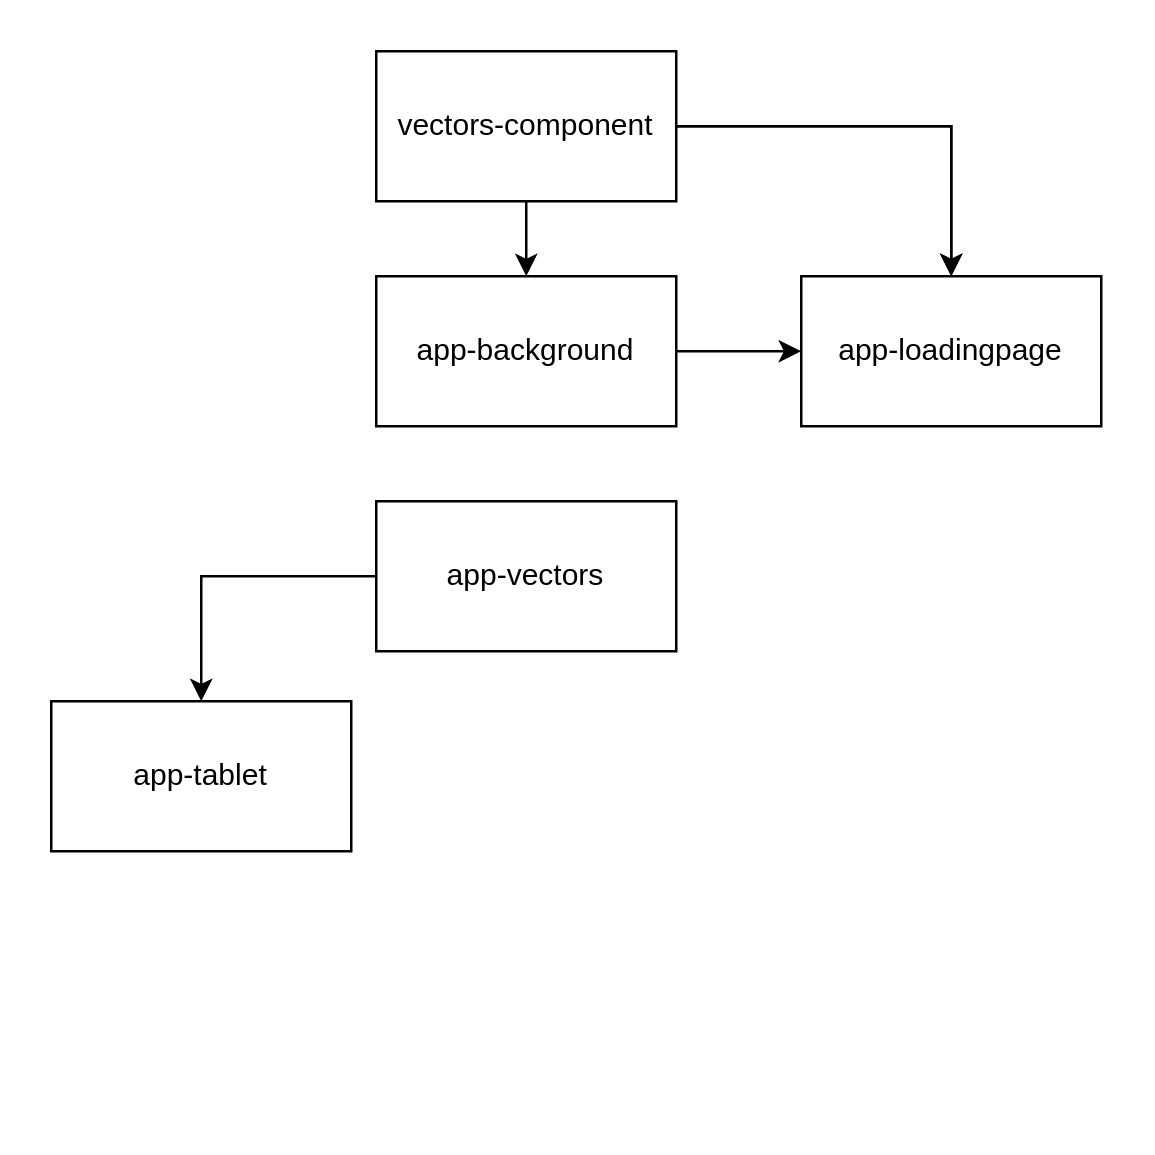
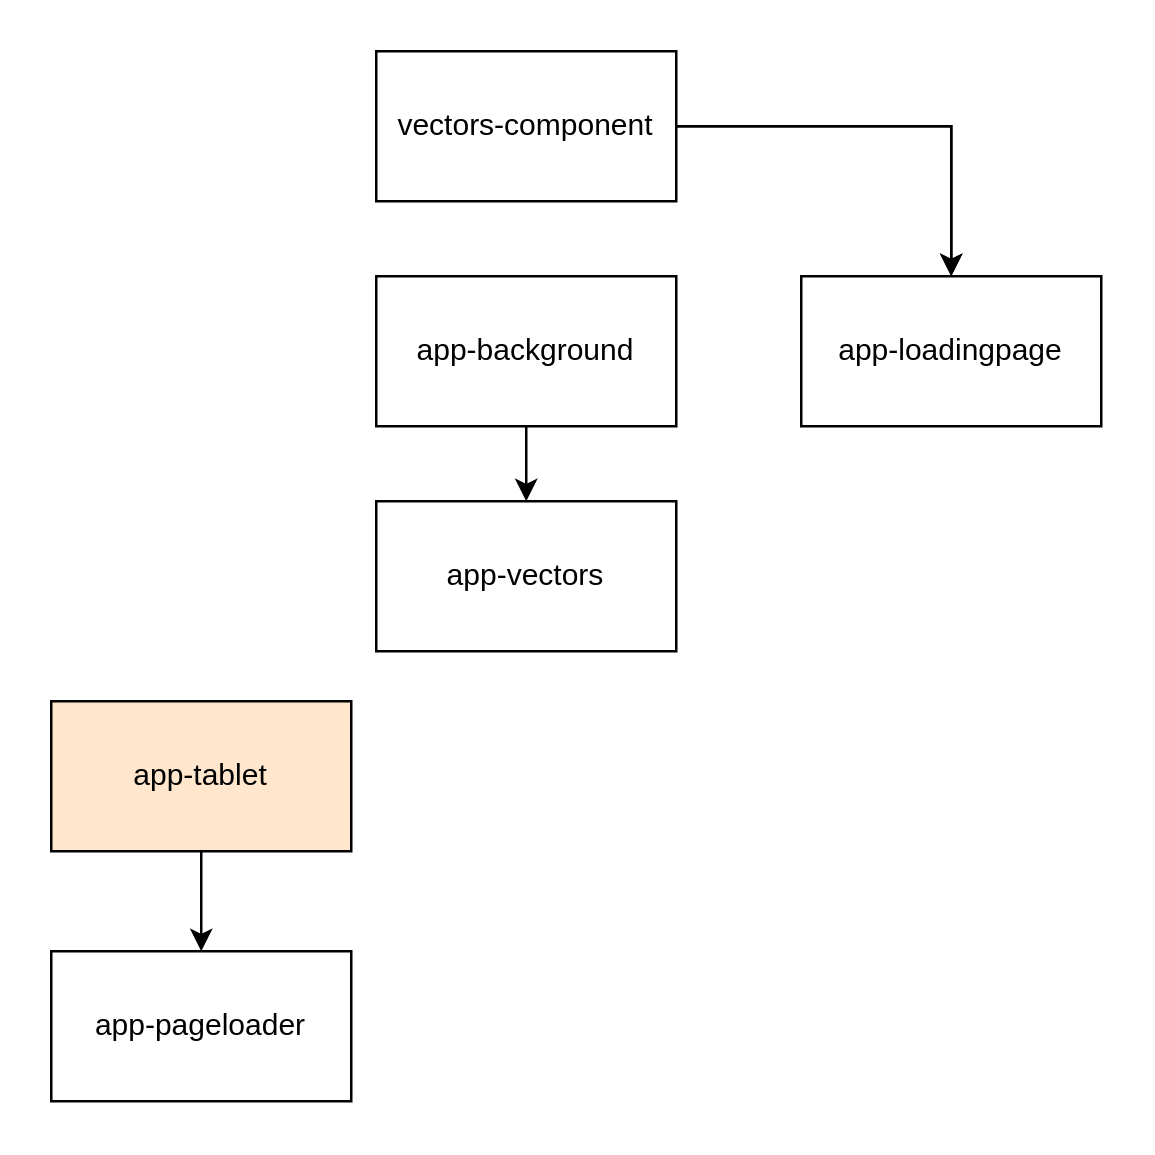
edge "vectors-component" -> "app-background": removed
edge "app-background" -> "app-loadingpage": now "app-background" -> "app-vectors"
edge "app-vectors" -> "app-tablet": removed
node "app-tablet": fillcolor #ffffff -> #ffe6cc
edge "app-tablet" -> "app-pageloader": added
node "app-pageloader": added
